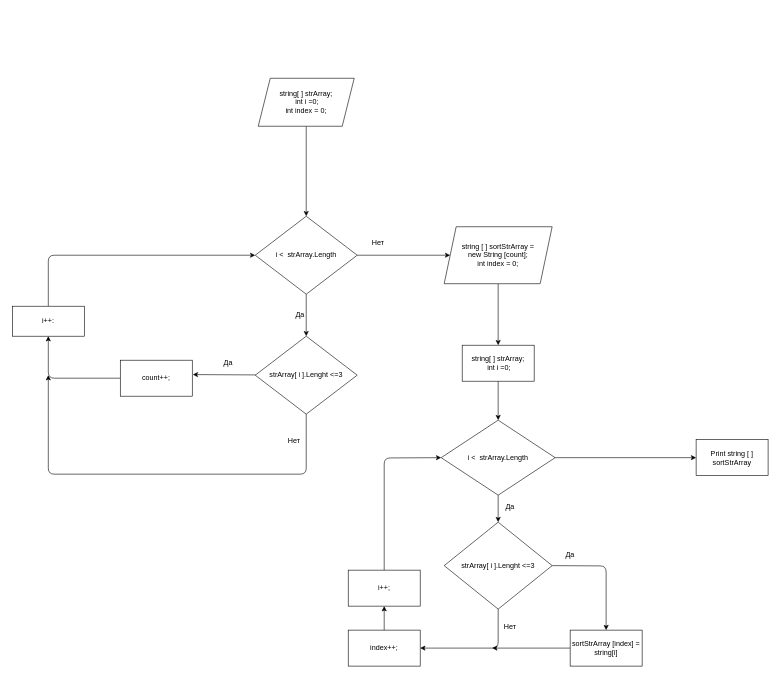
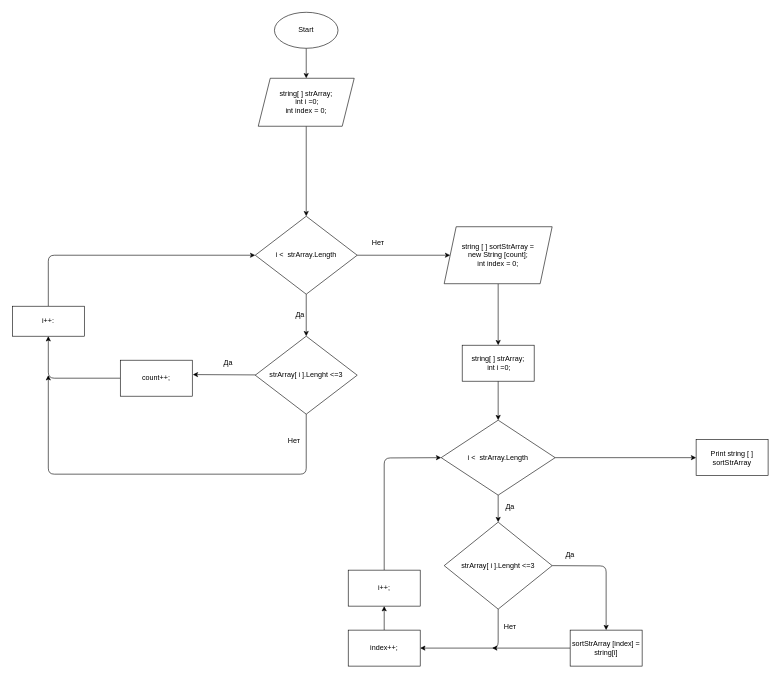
node "Start": added
edge "Start" -> "string[ ] strArray; int i =0; int index = 0;": added
